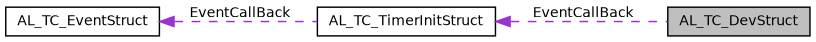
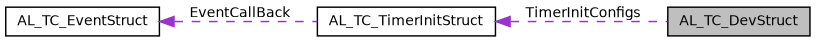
edge "AL_TC_DevStruct" -> "AL_TC_TimerInitStruct": label " EventCallBack" -> " TimerInitConfigs"
